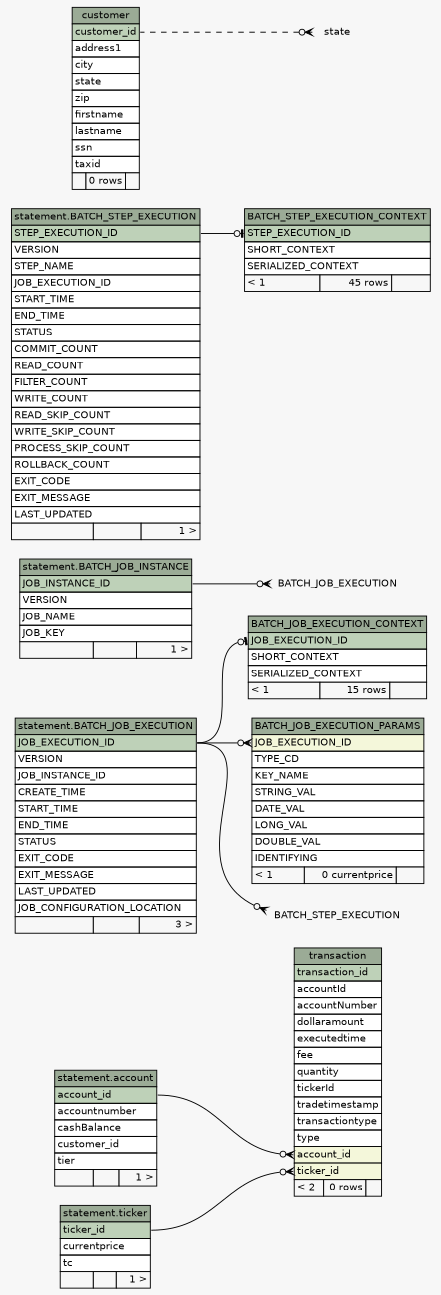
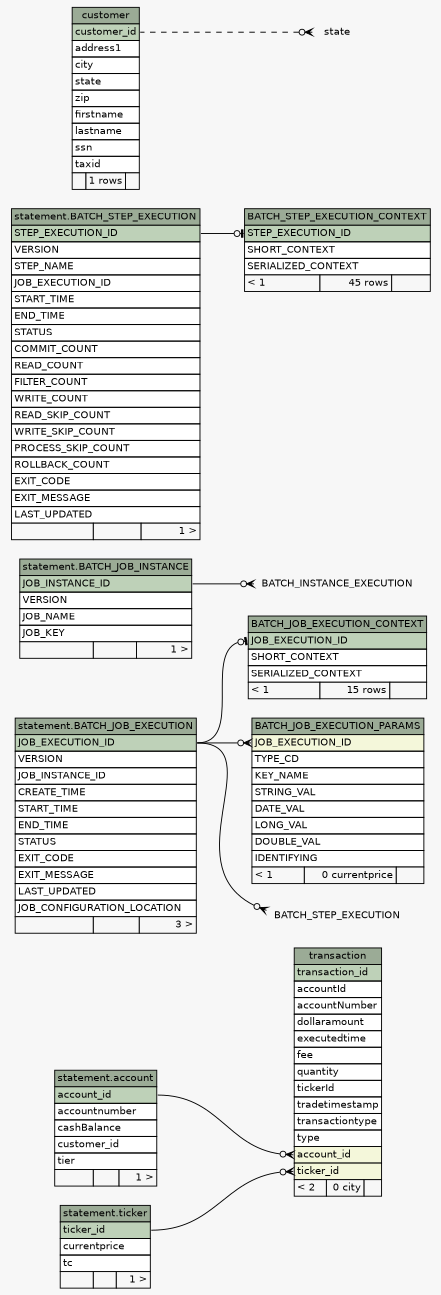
node "customer": text "0 rows" -> "1 rows"
node "BATCH_JOB_EXECUTION": label "BATCH_JOB_EXECUTION" -> "BATCH_INSTANCE_EXECUTION"
node "transaction": text "0 rows" -> "0 city"
